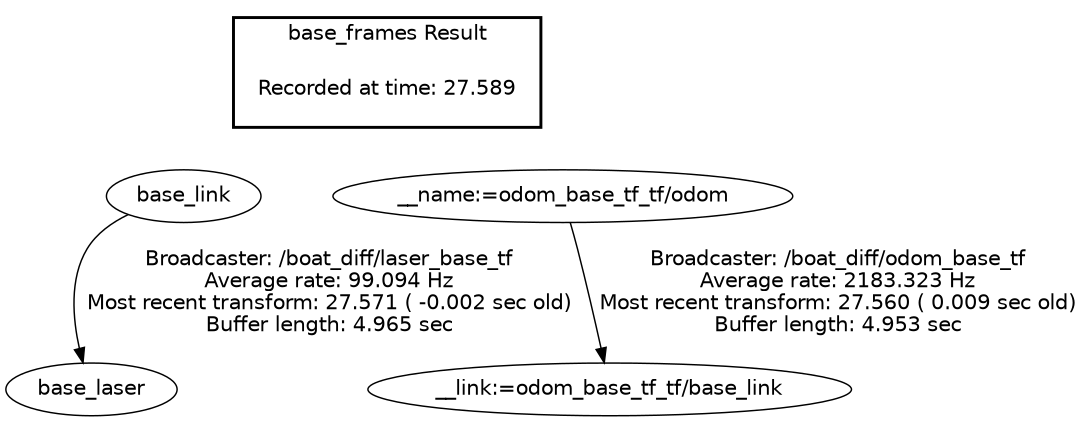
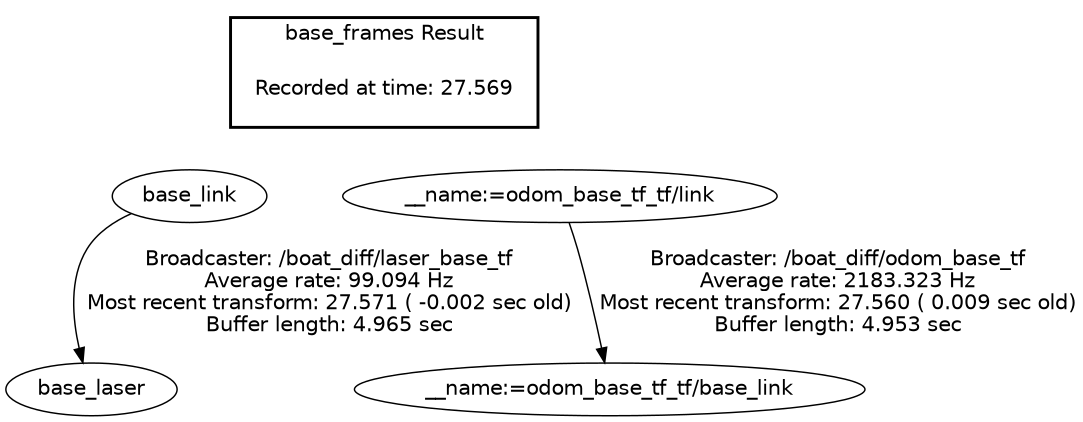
node "Recorded at time: 27.589": label "Recorded at time: 27.589" -> "Recorded at time: 27.569"
node "__name:=odom_base_tf_tf/odom": label "__name:=odom_base_tf_tf/odom" -> "__name:=odom_base_tf_tf/link"
node "__link:=odom_base_tf_tf/base_link": label "__link:=odom_base_tf_tf/base_link" -> "__name:=odom_base_tf_tf/base_link"
